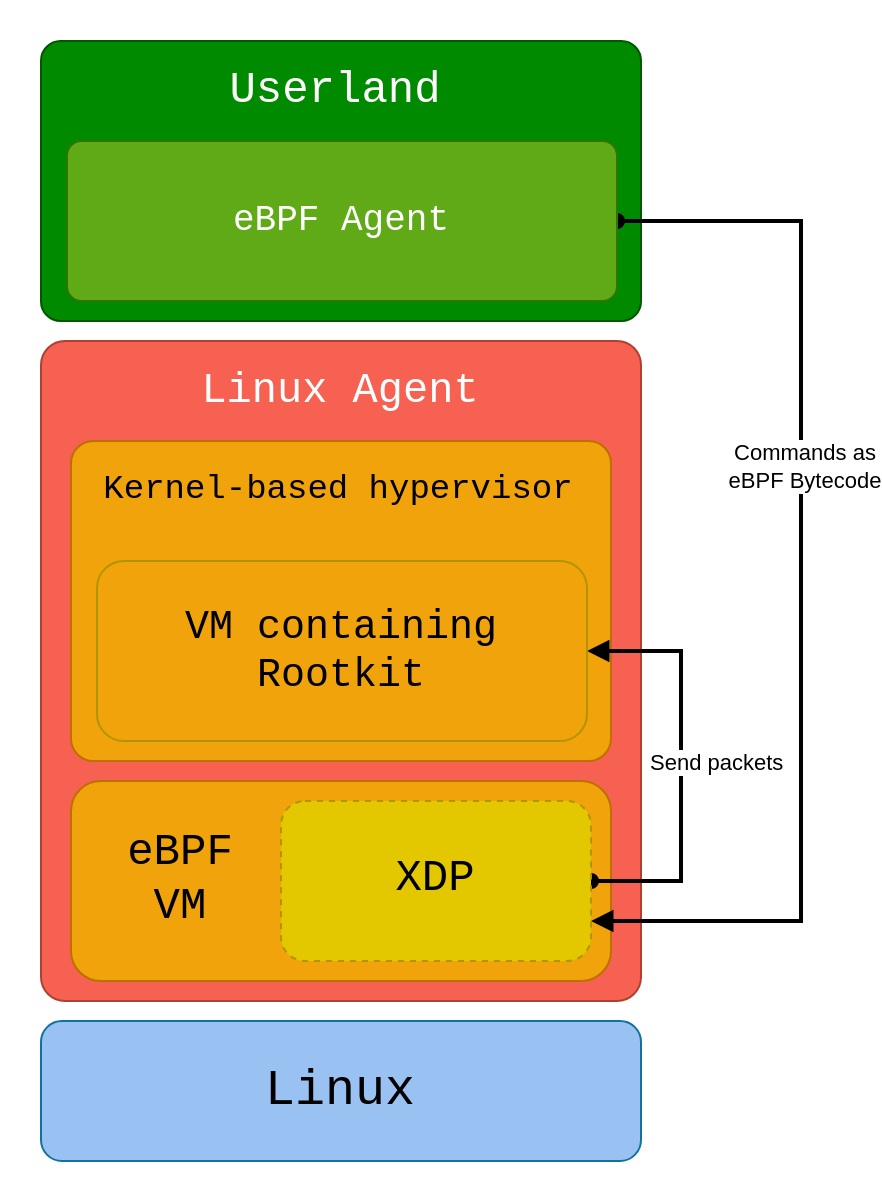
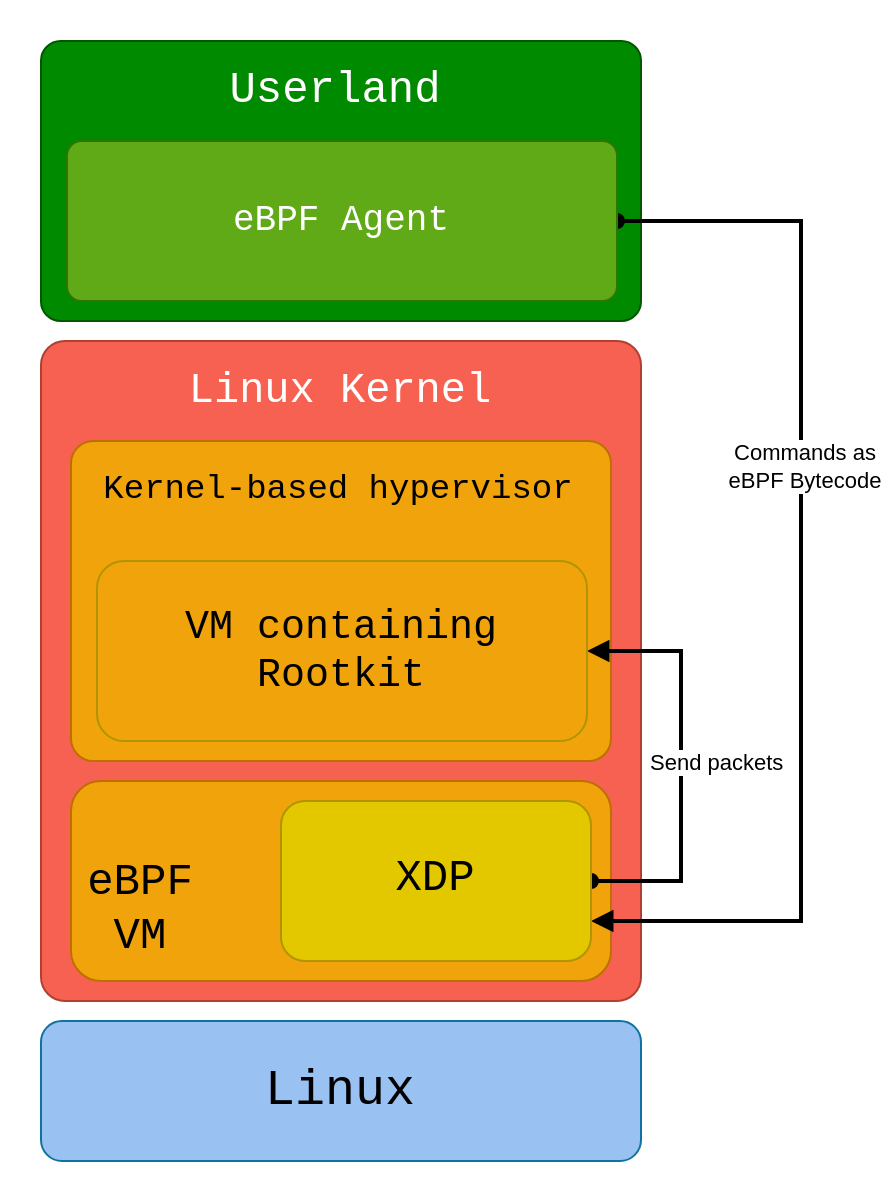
node "Linux Agent": label "Linux Agent" -> "Linux Kernel"
node "eBPF VM": moved (181, 881) -> (141, 911)
node "XDP": style dashed -> solid
